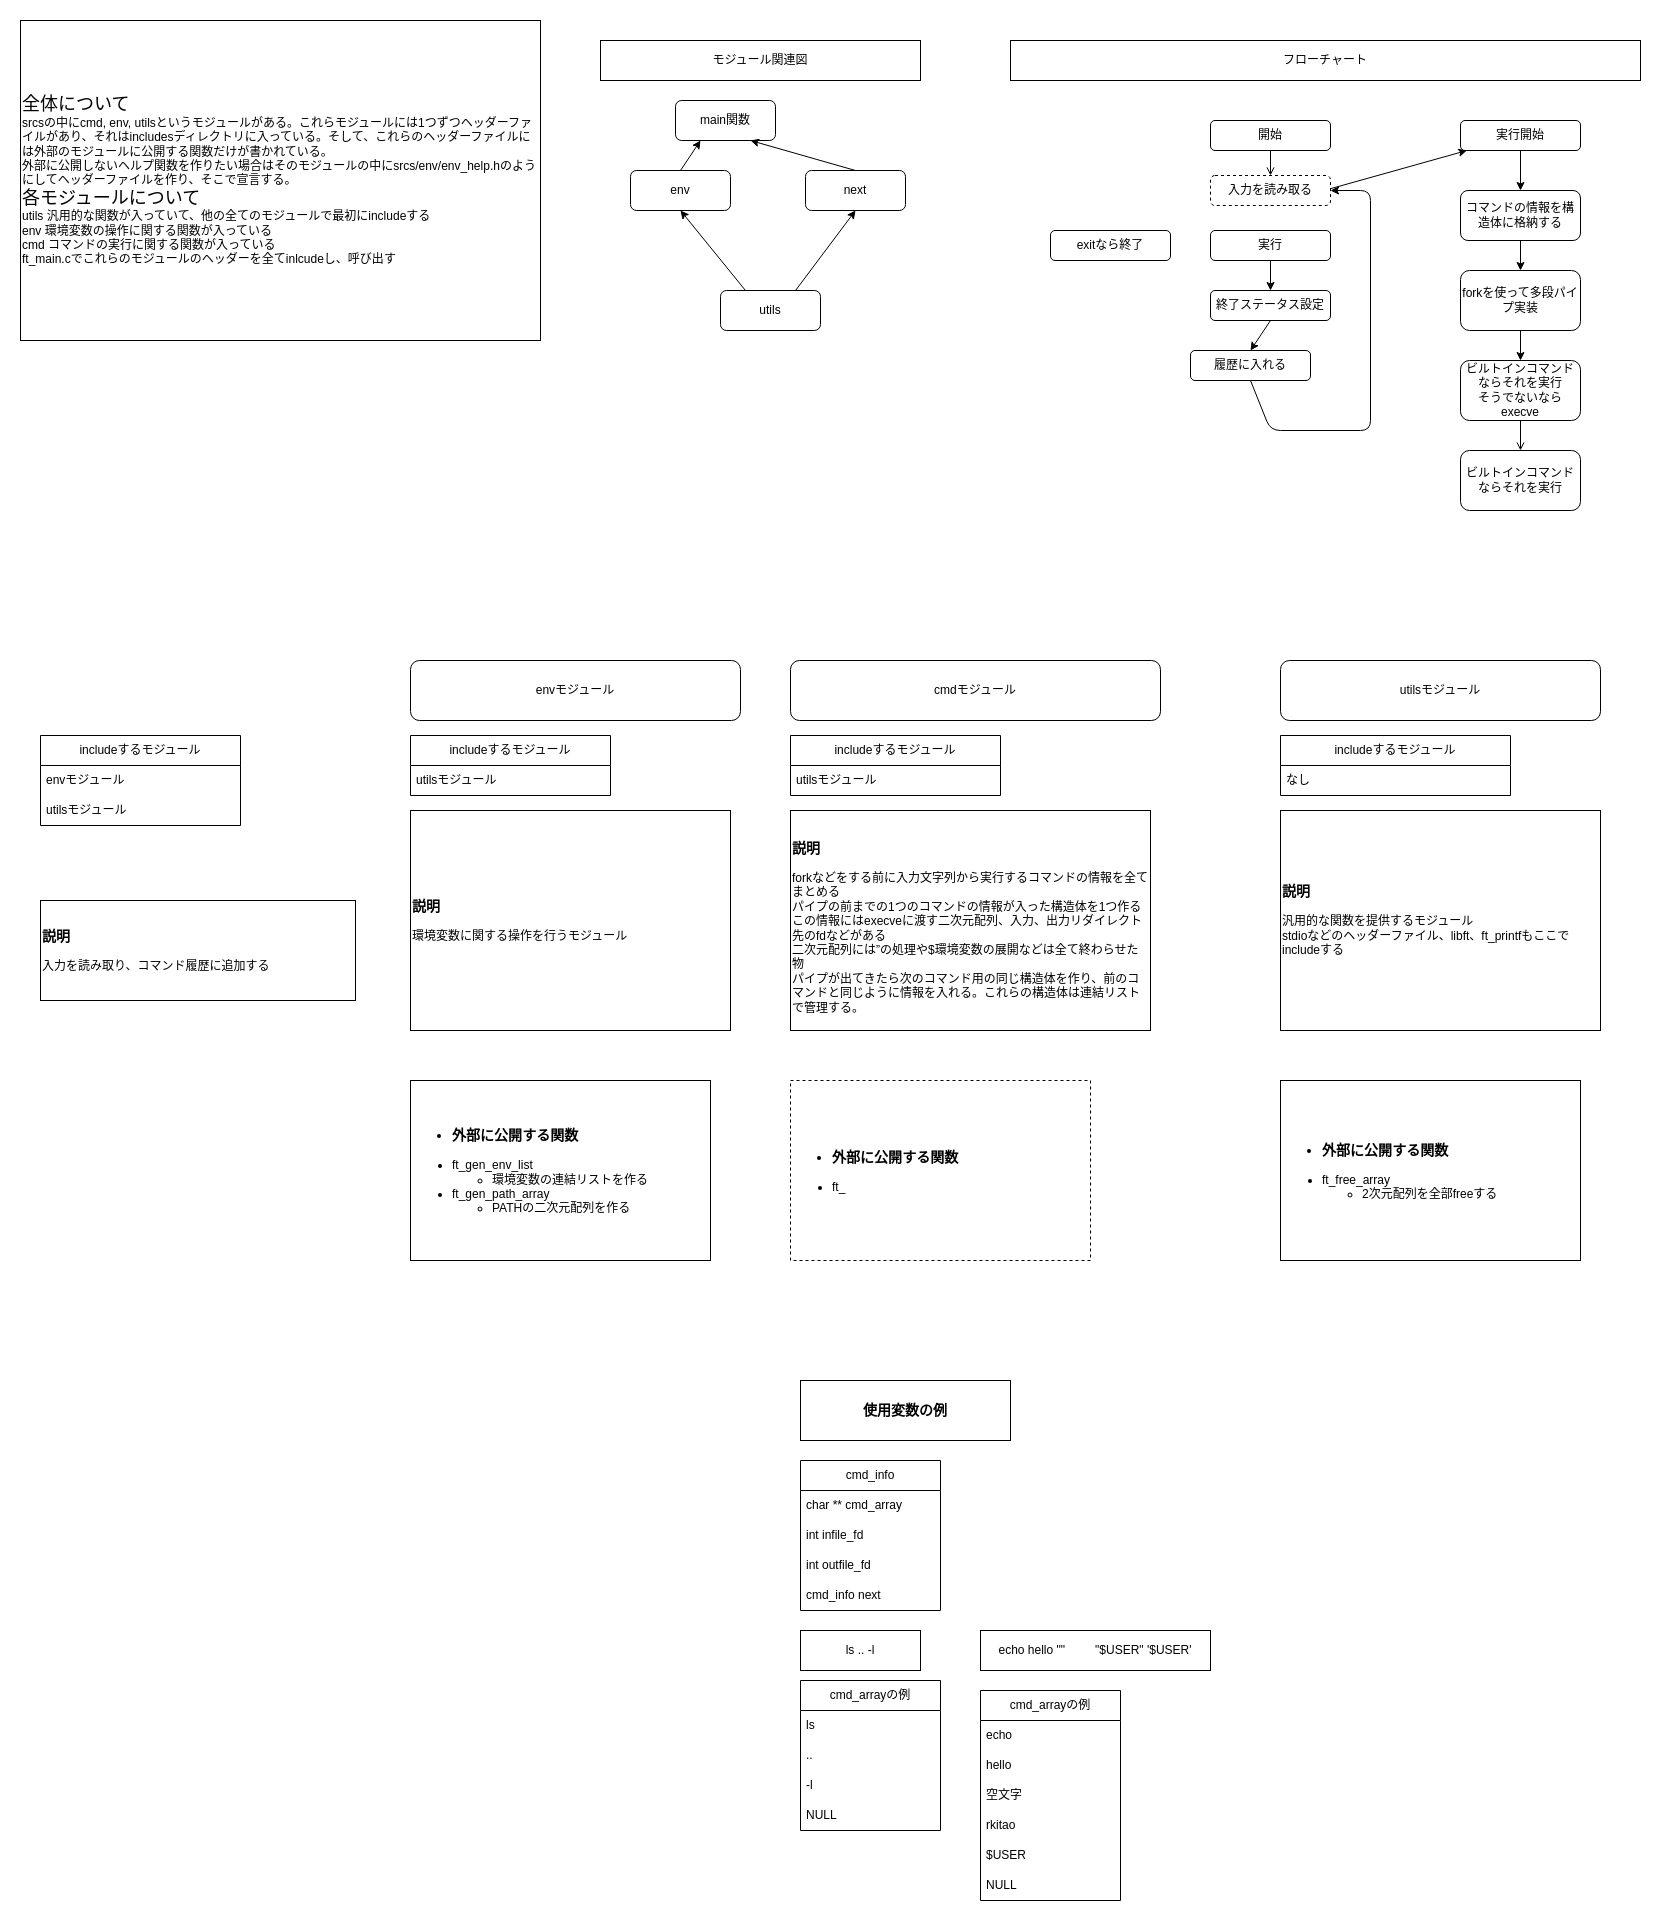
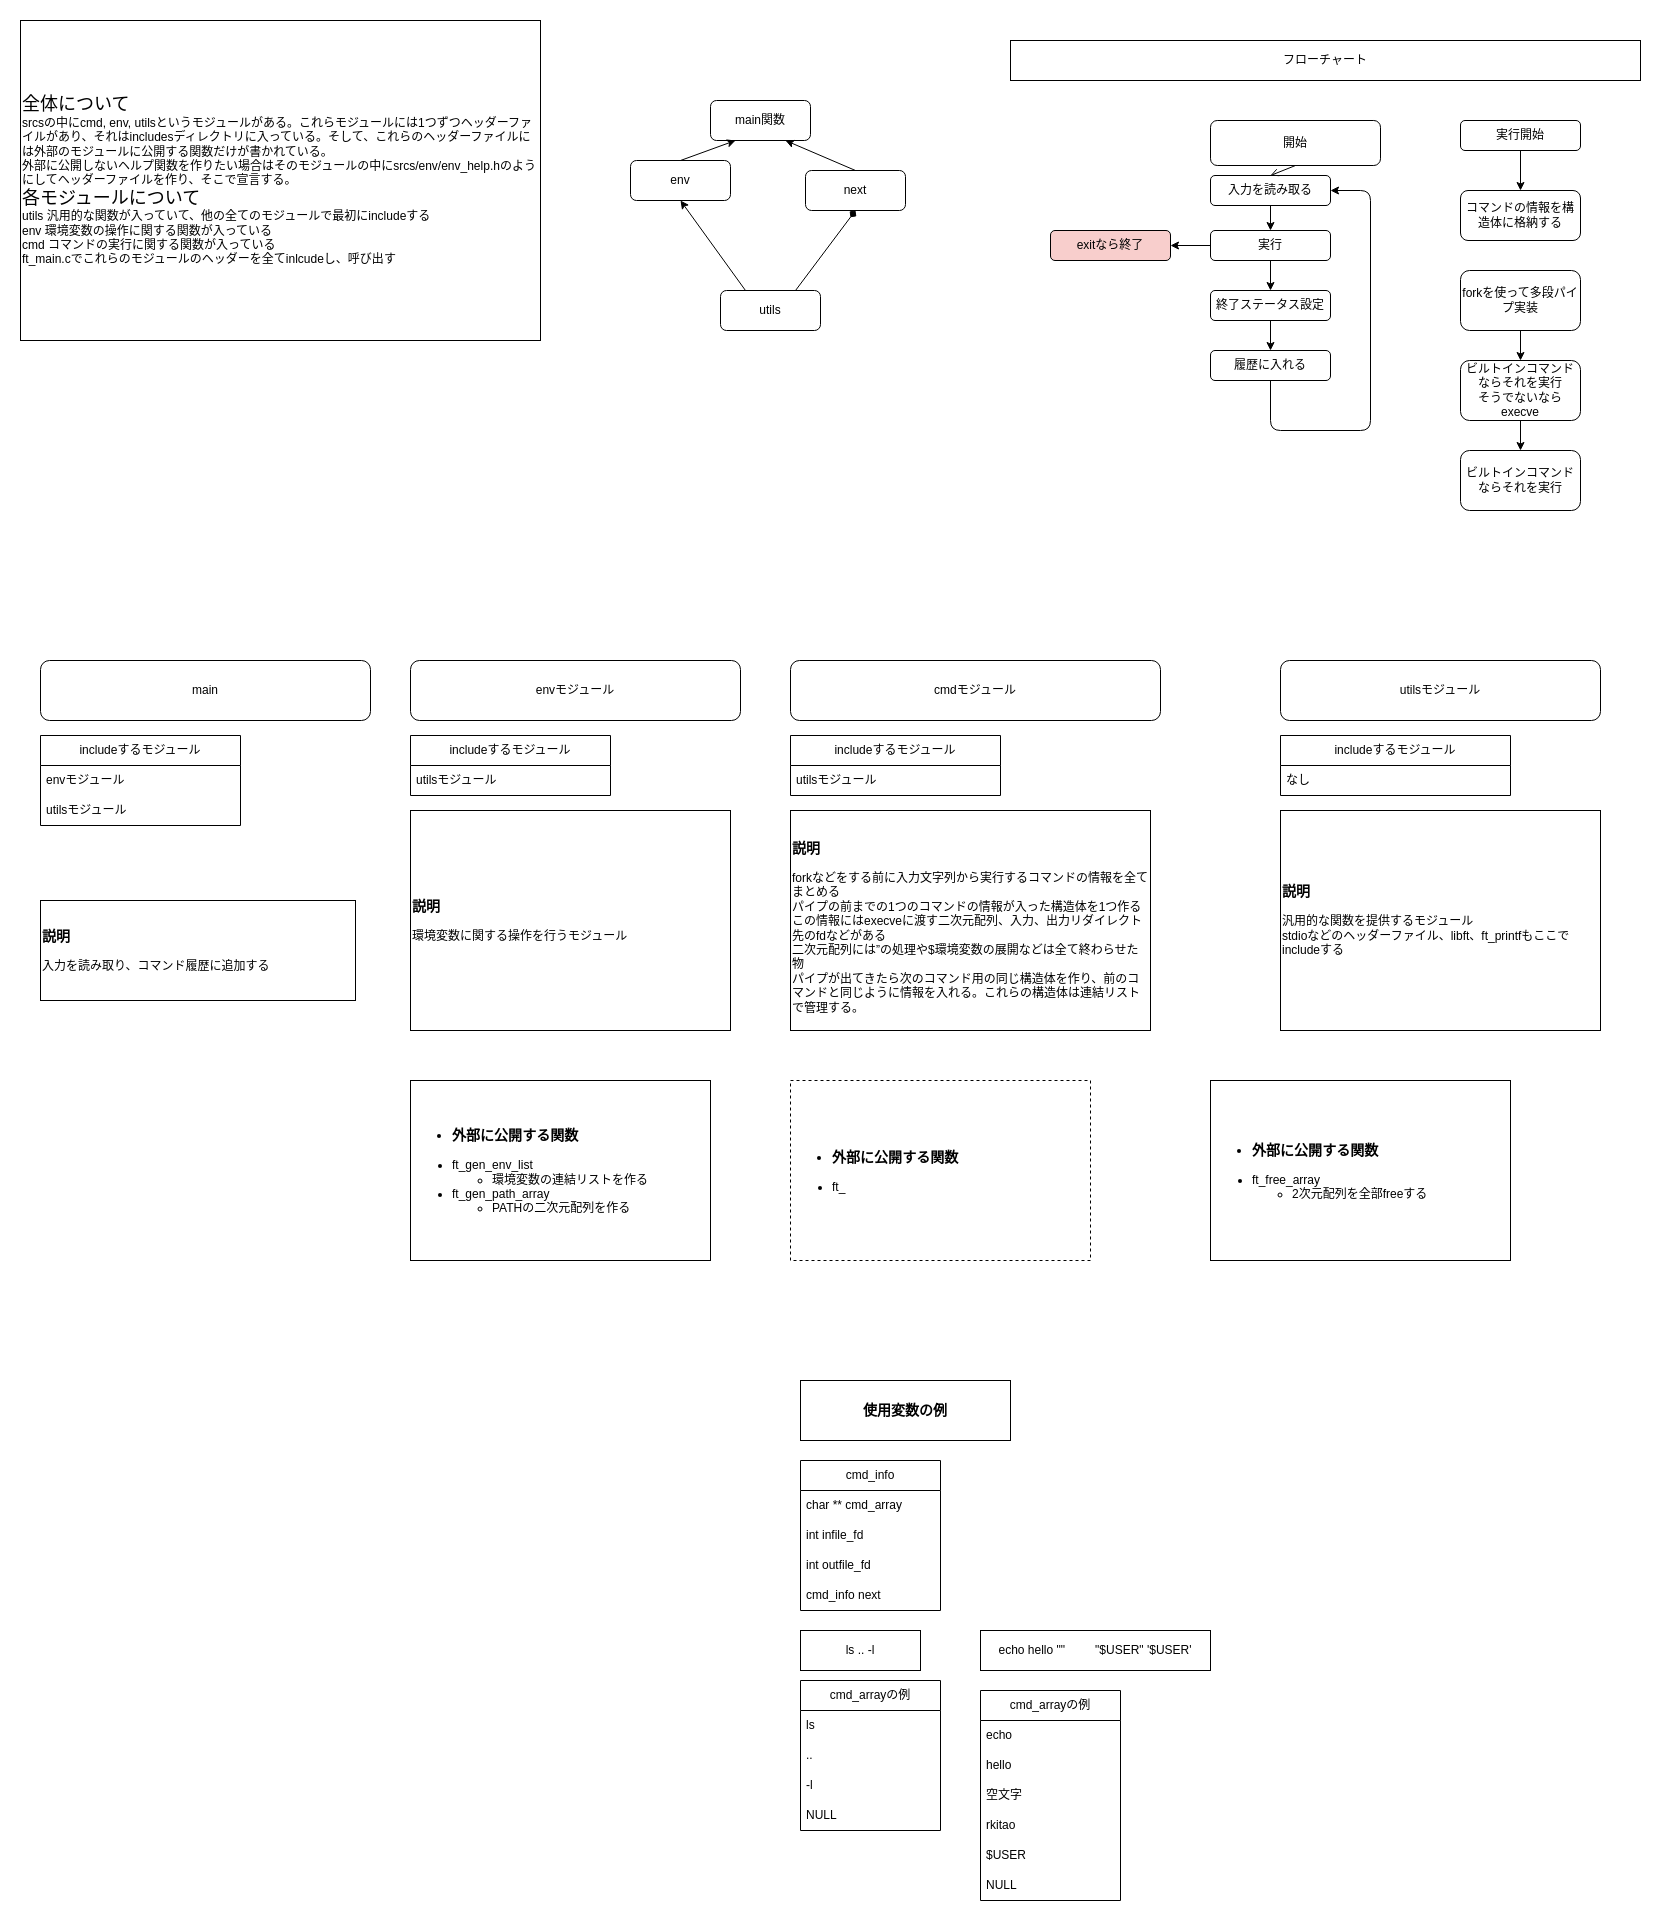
node "モジュール関連図": removed
node "main関数": moved (726, 121) -> (761, 121)
node "開始": size 120x30 -> 170x45
edge "入力を読み取る" -> "実行開始": now "入力を読み取る" -> "実行"
node "env": moved (681, 191) -> (681, 181)
node "入力を読み取る": style dashed -> solid
edge "utils" -> "next": arrowhead classic -> diamond
node "exitなら終了": fillcolor #ffffff -> #f8cecc
edge "実行" -> "exitなら終了": added
edge "コマンドの情報を構造体に格納する" -> "forkを使って多段パイプ実装": removed
node "履歴に入れる": moved (1251, 366) -> (1271, 366)
edge "ビルトインコマンドならそれを実行 そうでないならexecve" -> "ビルトインコマンドならそれを実行": arrowhead open -> classic
node "main": added
node "外部に公開する関数 ft_free_array 2次元配列を全部freeする": moved (1431, 1171) -> (1361, 1171)
